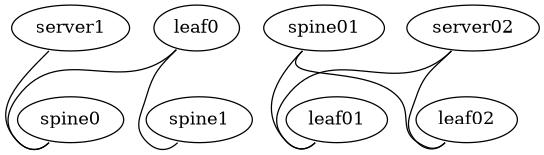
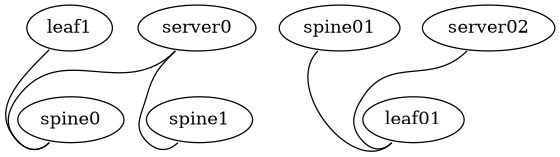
node "server1": label "server1" -> "leaf1"
node "leaf0": label "leaf0" -> "server0"
node "leaf02": removed
